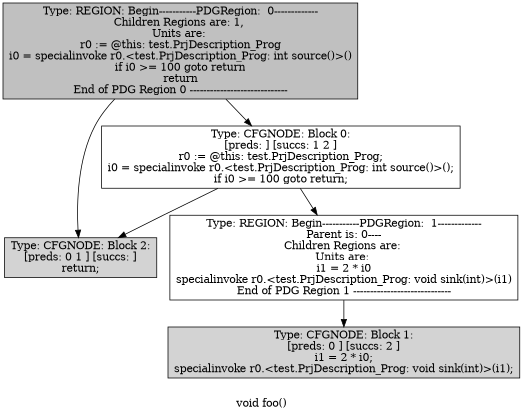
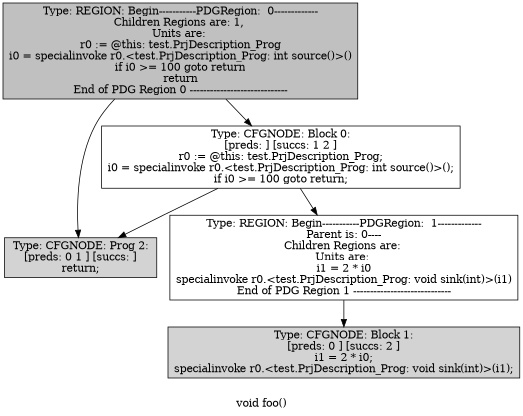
node "Type: CFGNODE: Block 2: [preds: 0 1 ] [succs: ] return;": label "Type: CFGNODE: Block 2: [preds: 0 1 ] [succs: ] return;" -> "Type: CFGNODE: Prog 2: [preds: 0 1 ] [succs: ] return;"
